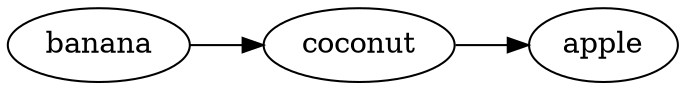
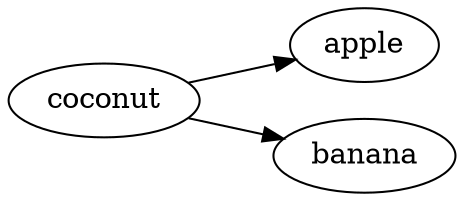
edge "banana" -> "coconut": reversed
